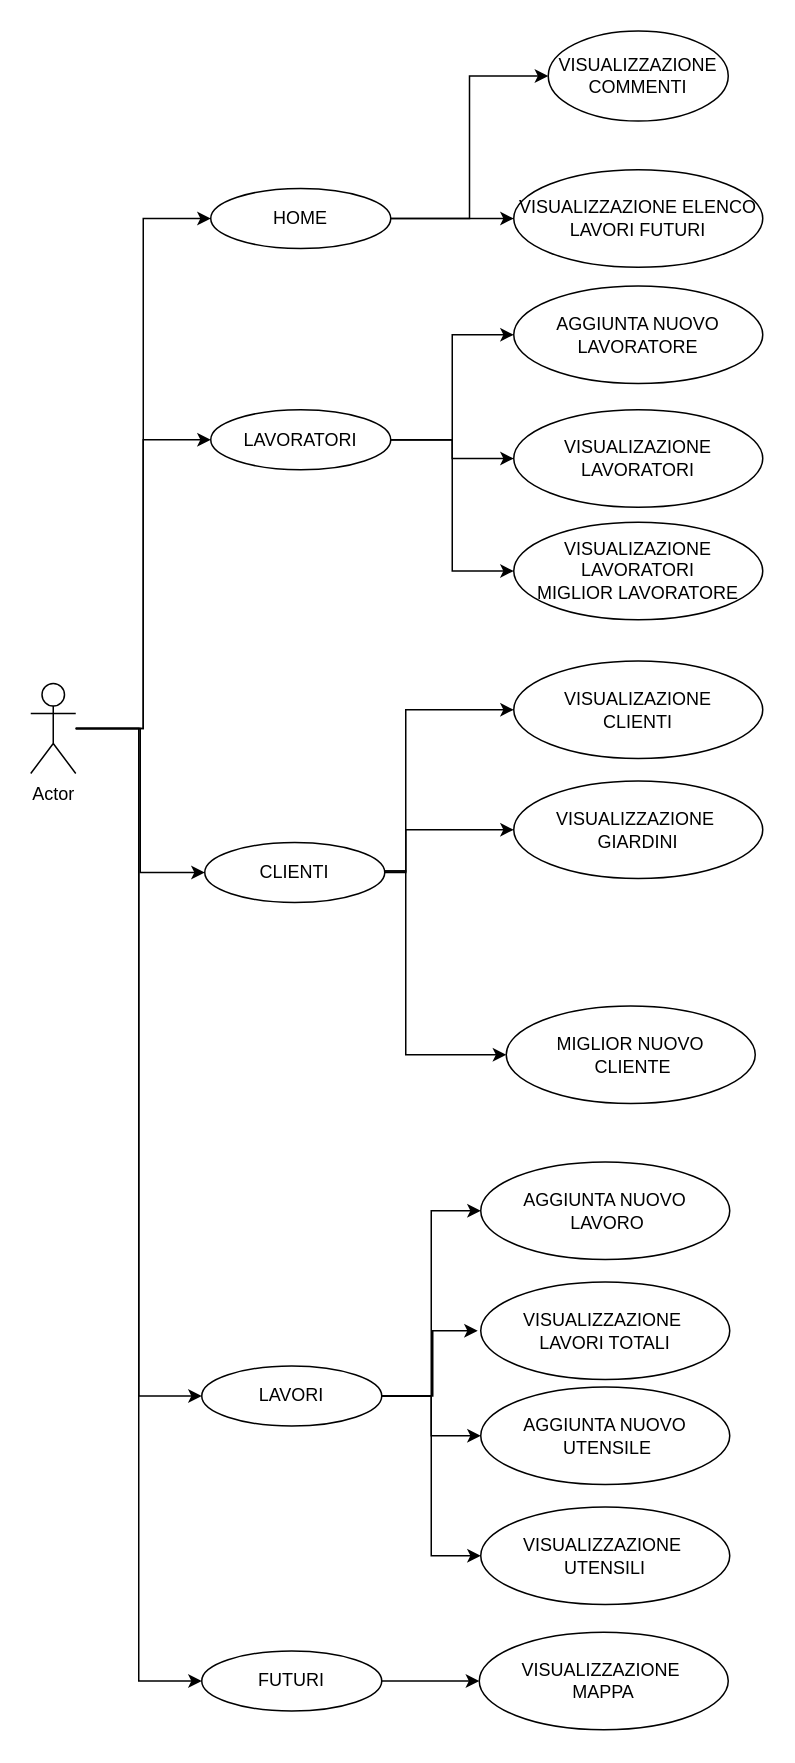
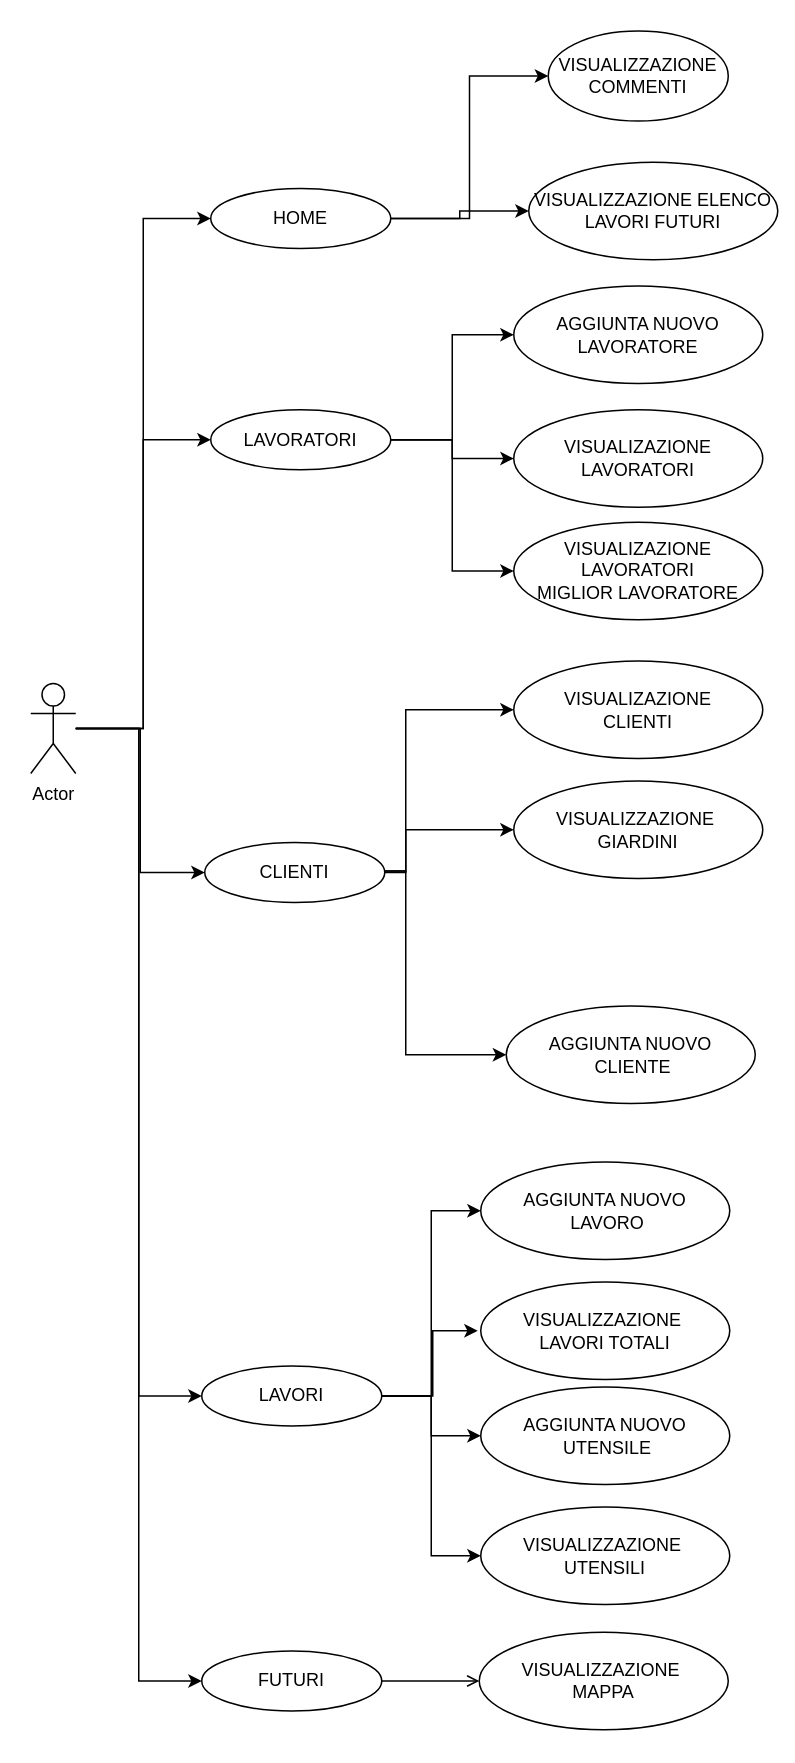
node "VISUALIZZAZIONE ELENCO LAVORI FUTURI": moved (638, 218) -> (653, 211)
node "MIGLIOR NUOVO CLIENTE": label "MIGLIOR NUOVO CLIENTE" -> "AGGIUNTA NUOVO CLIENTE"
edge "FUTURI" -> "VISUALIZZAZIONE MAPPA": arrowhead classic -> open
